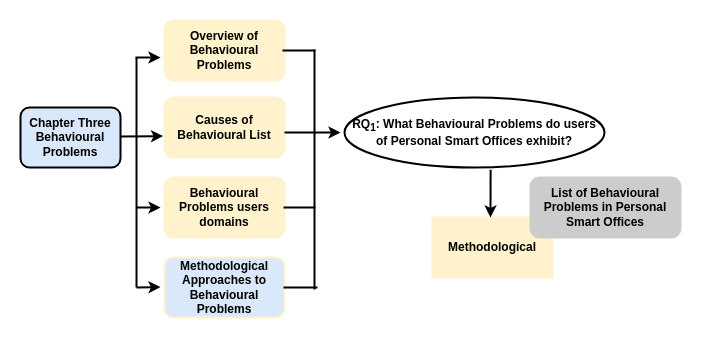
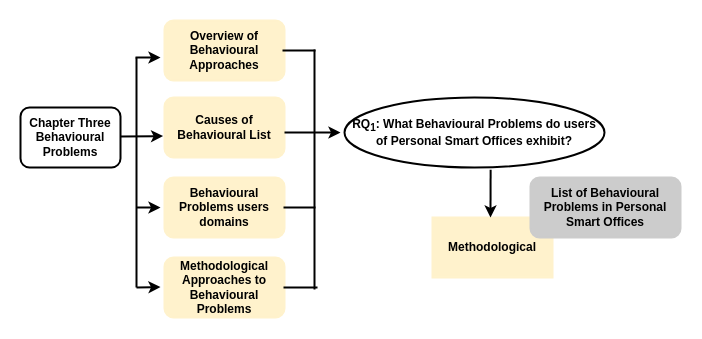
node "Overview of Behavioural Problems": label "Overview of Behavioural Problems" -> "Overview of Behavioural Approaches"
node "Chapter Three Behavioural Problems": fillcolor #dae8fc -> #ffffff
node "Methodological Approaches to Behavioural Problems": fillcolor #dae8fc -> #fff2cc
